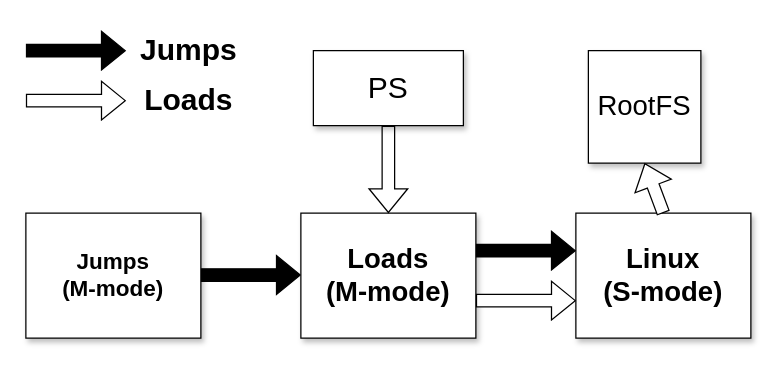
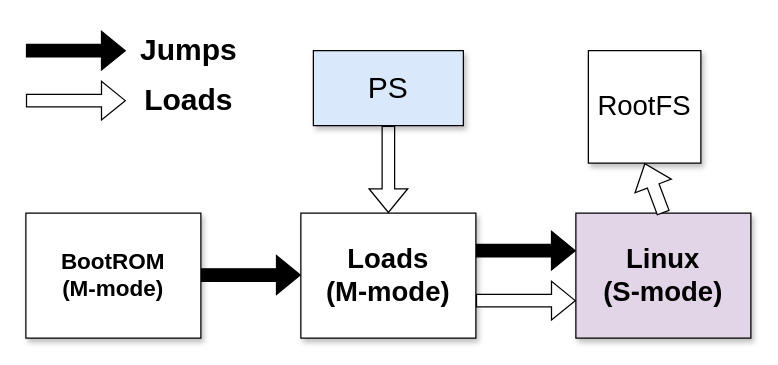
node "PS": fillcolor #ffffff -> #dae8fc
node "Jumps (M-mode)": label "Jumps (M-mode)" -> "BootROM (M-mode)"
node "Linux (S-mode)": fillcolor #ffffff -> #e1d5e7
